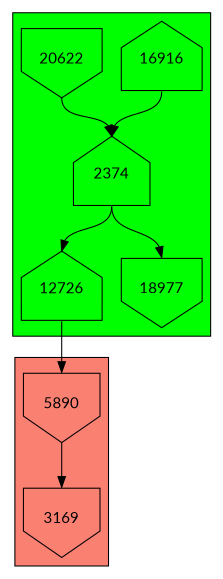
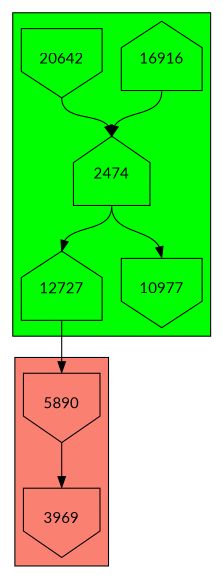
node "20622": label "20622" -> "20642"
node "2374": label "2374" -> "2474"
node "12726": label "12726" -> "12727"
node "18977": label "18977" -> "10977"
node "3169": label "3169" -> "3969"
